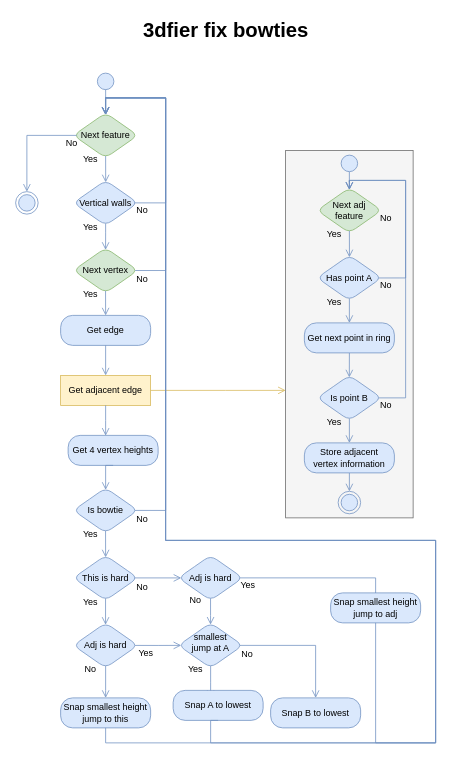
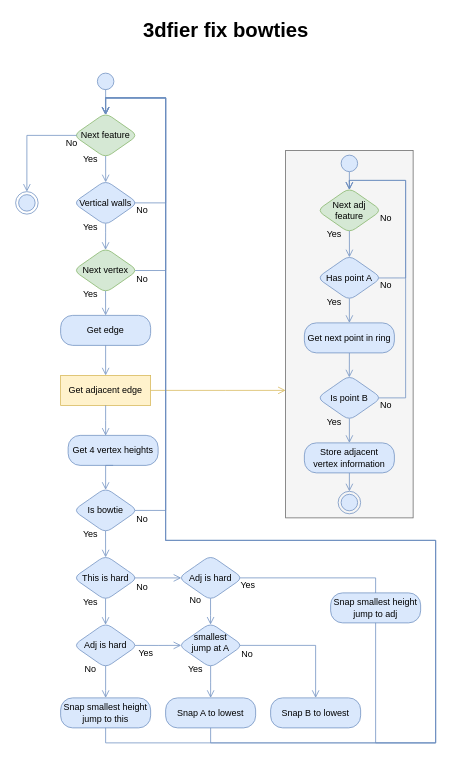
node "Snap A to lowest": moved (218, 705) -> (210, 713)
